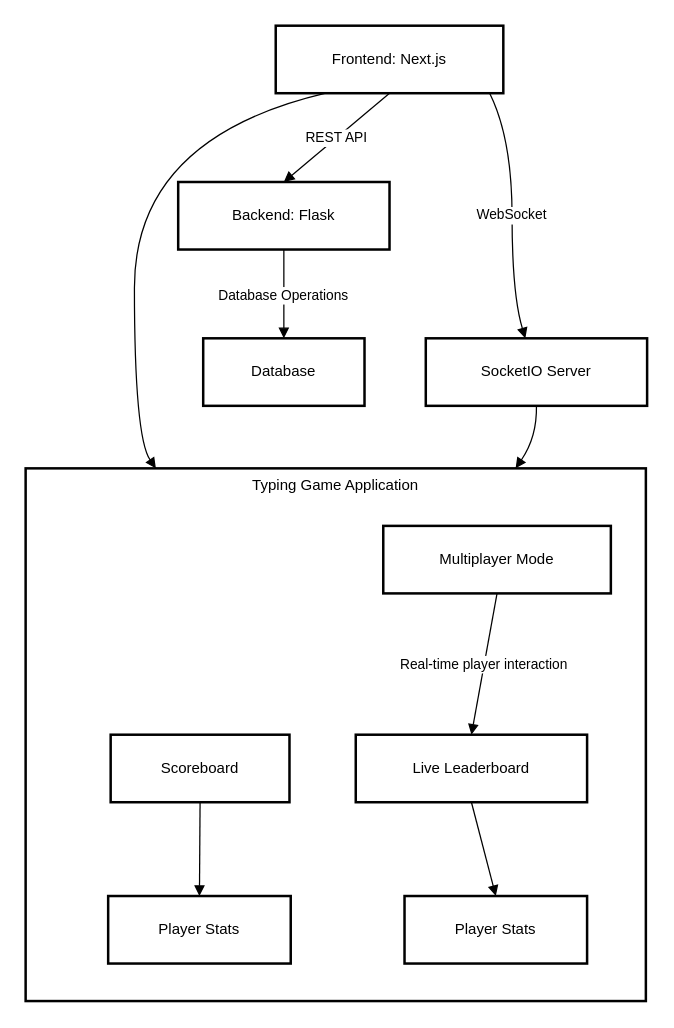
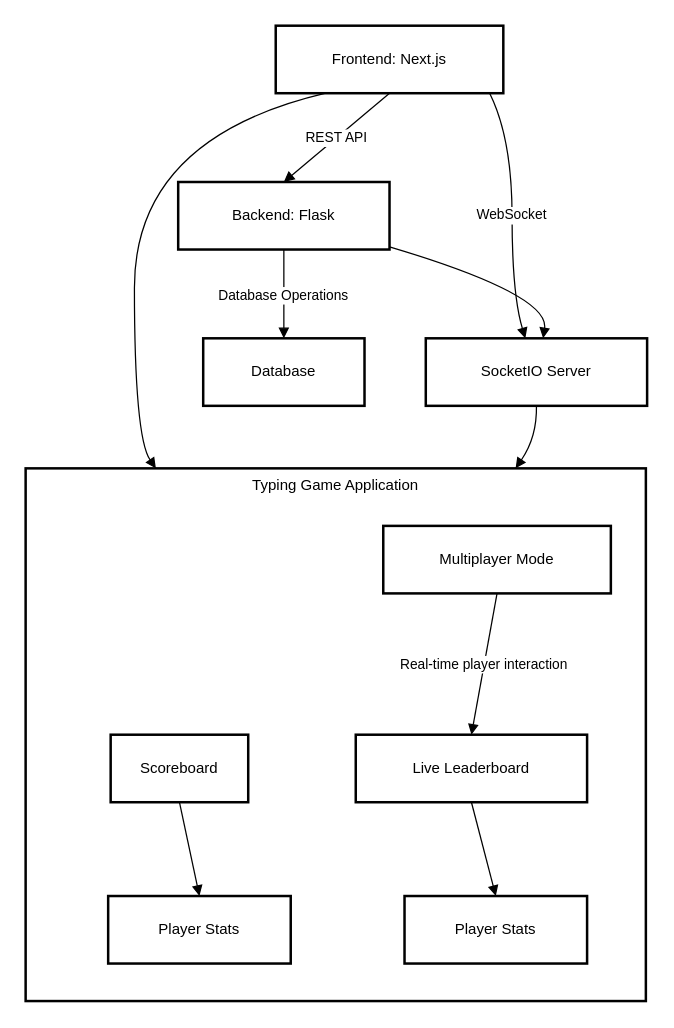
edge "Backend: Flask" -> "SocketIO Server": added
node "Scoreboard": size 179x68 -> 138x68
